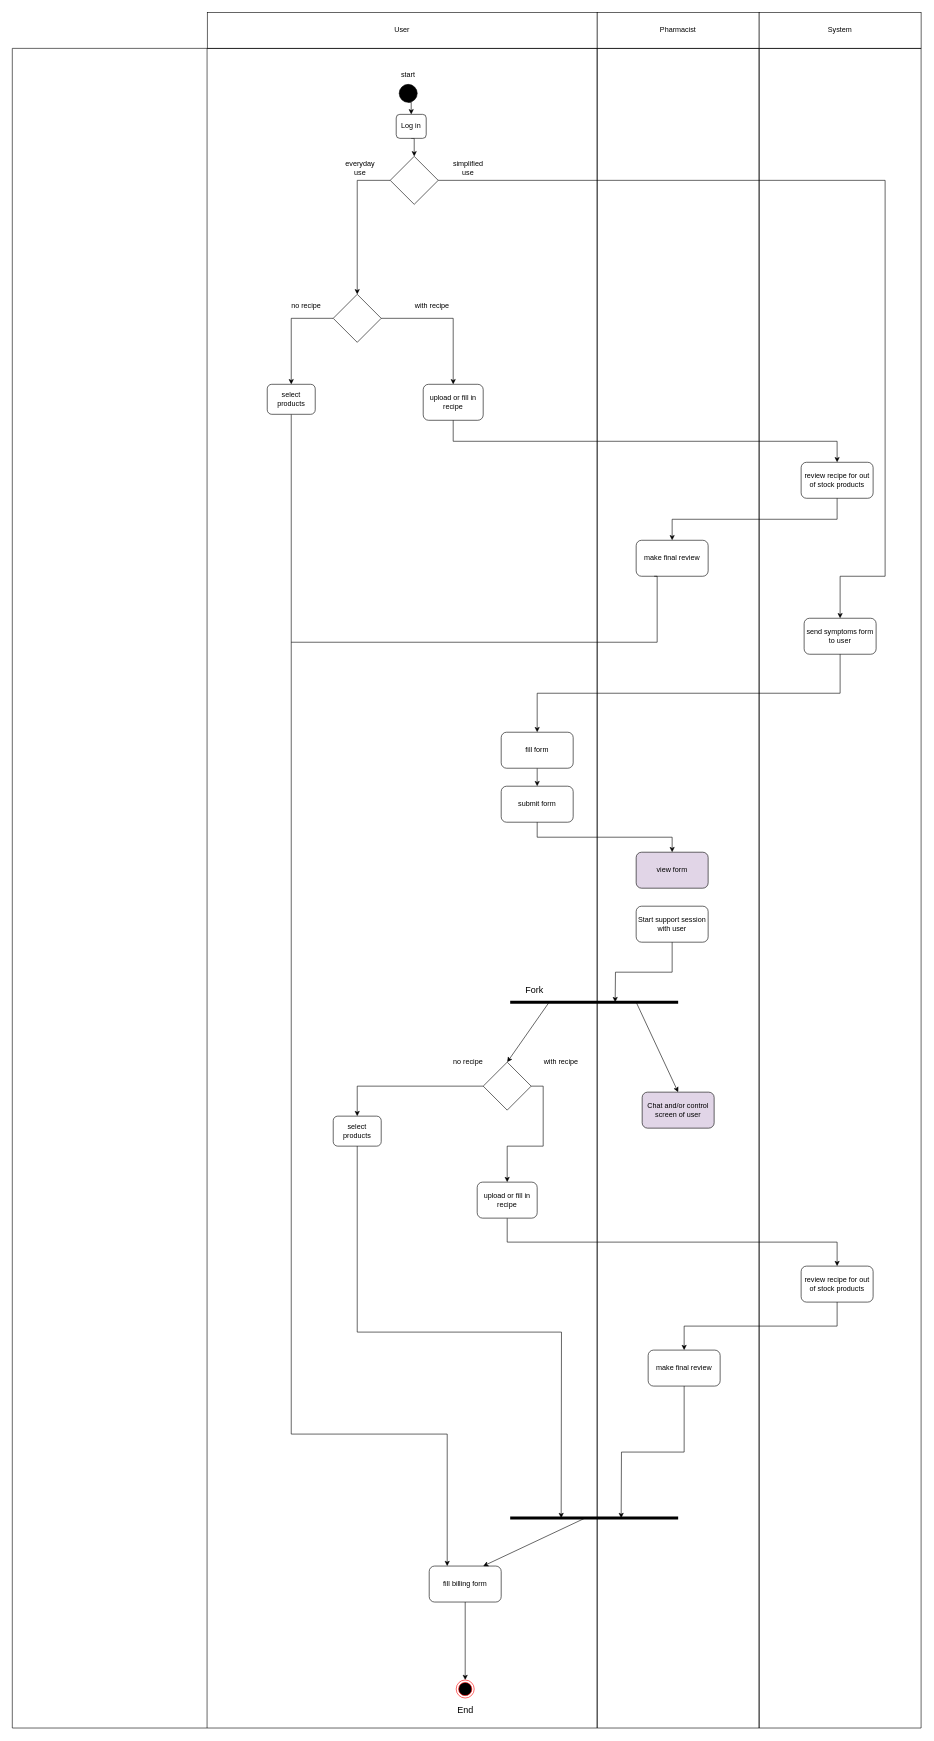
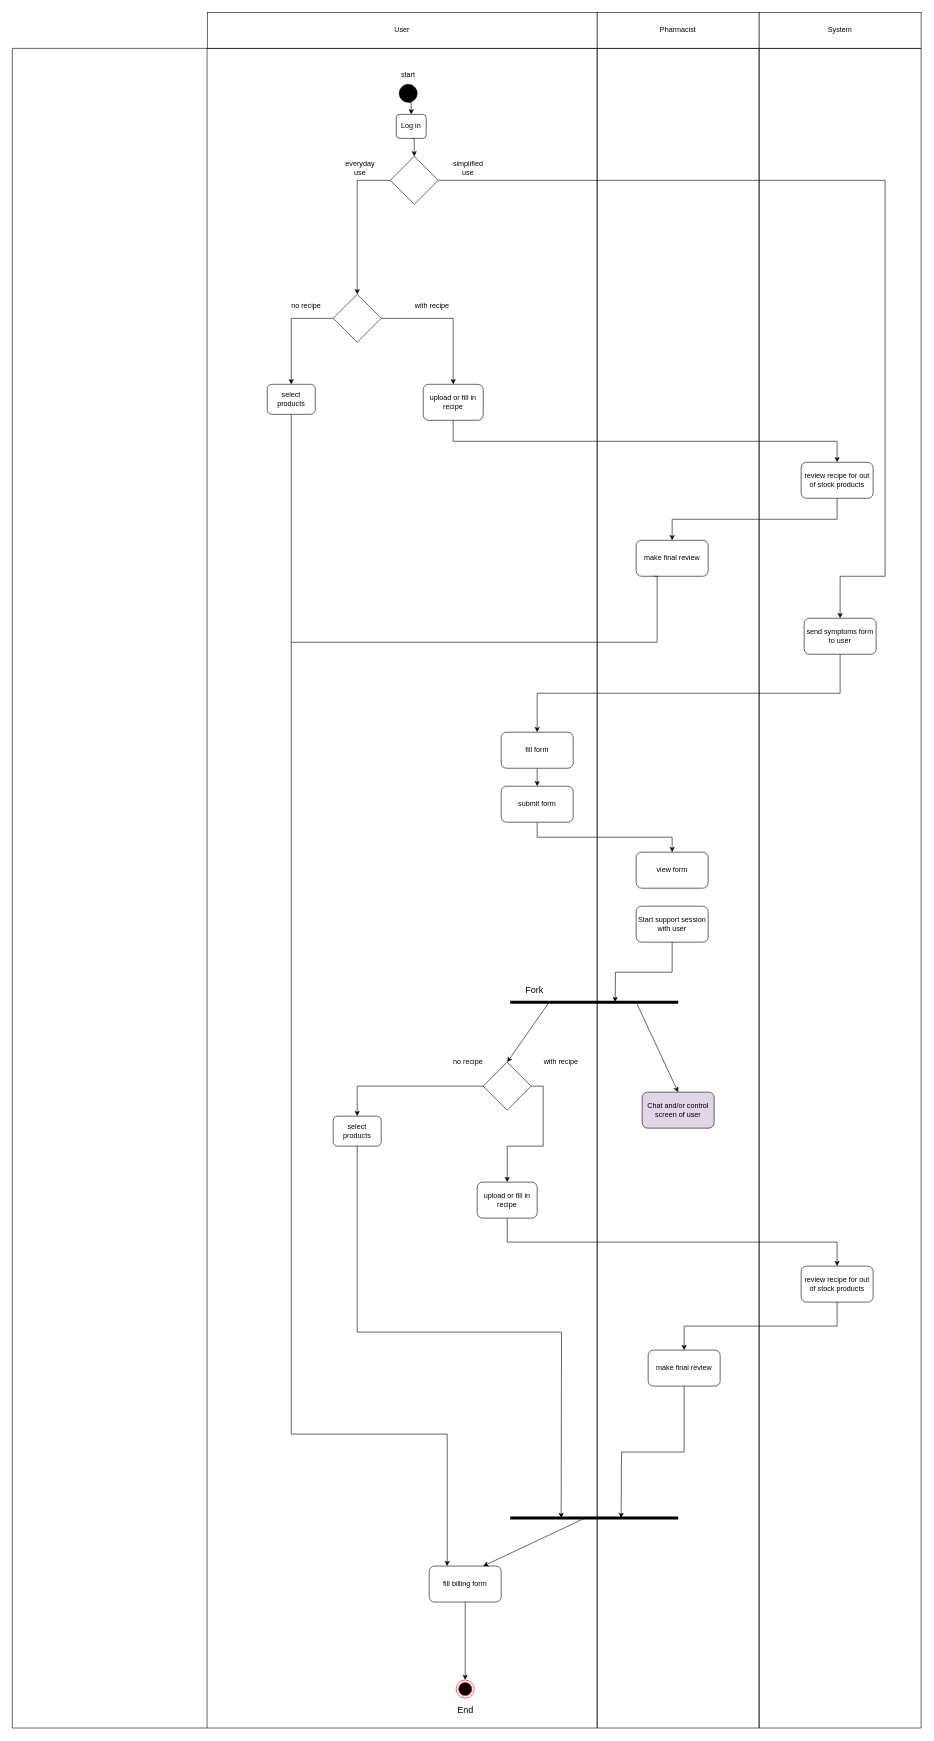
node "view form": fillcolor #e1d5e7 -> #ffffff
